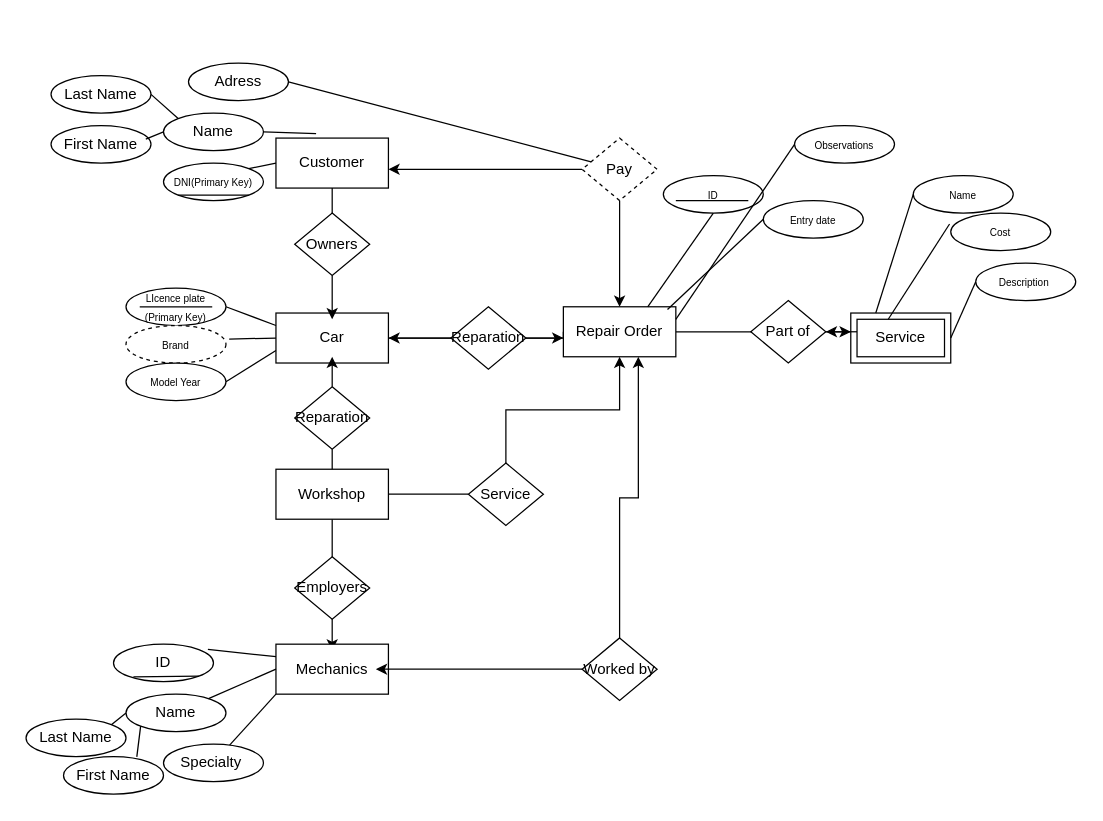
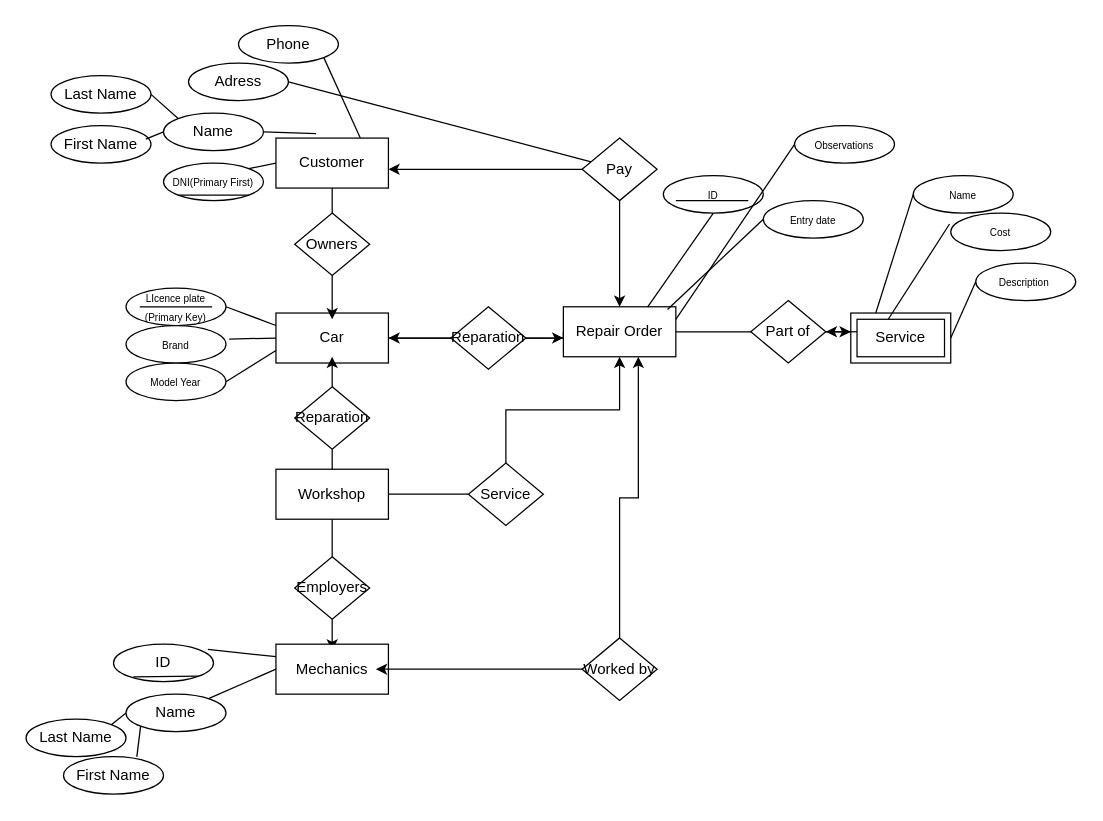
node "Phone": added
edge "Phone" -- "Customer": added
node "Pay": style dashed -> solid
node "DNI(Primary Key)": label "DNI(Primary Key)" -> "DNI(Primary First)"
node "Brand": style dashed -> solid
edge "Mechanics" -- "Specialty": removed
node "Specialty": removed
